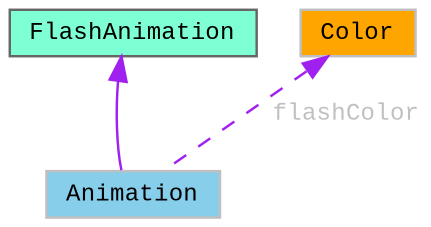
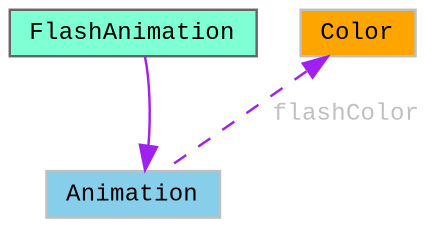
edge "Animation" -> "FlashAnimation": reversed
